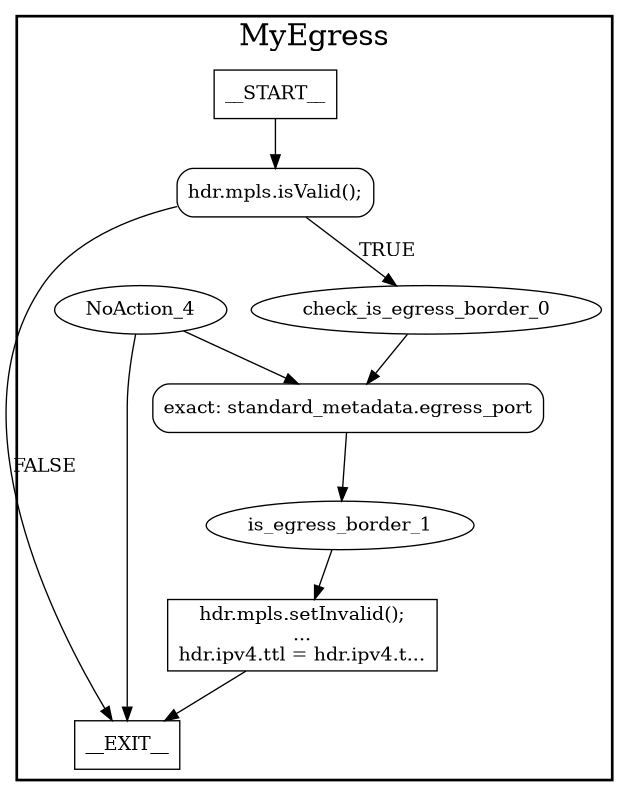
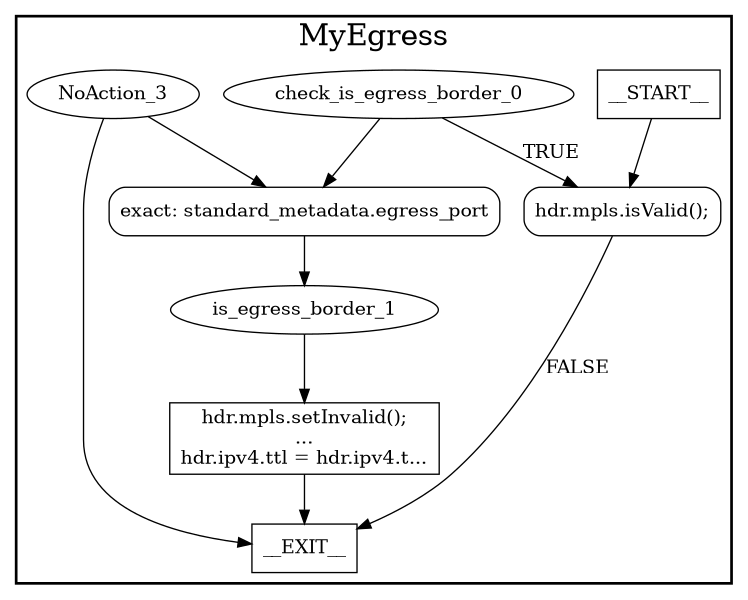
edge "hdr.mpls.isValid();" -> "check_is_egress_border_0": reversed
node "NoAction_4": label "NoAction_4" -> "NoAction_3"
